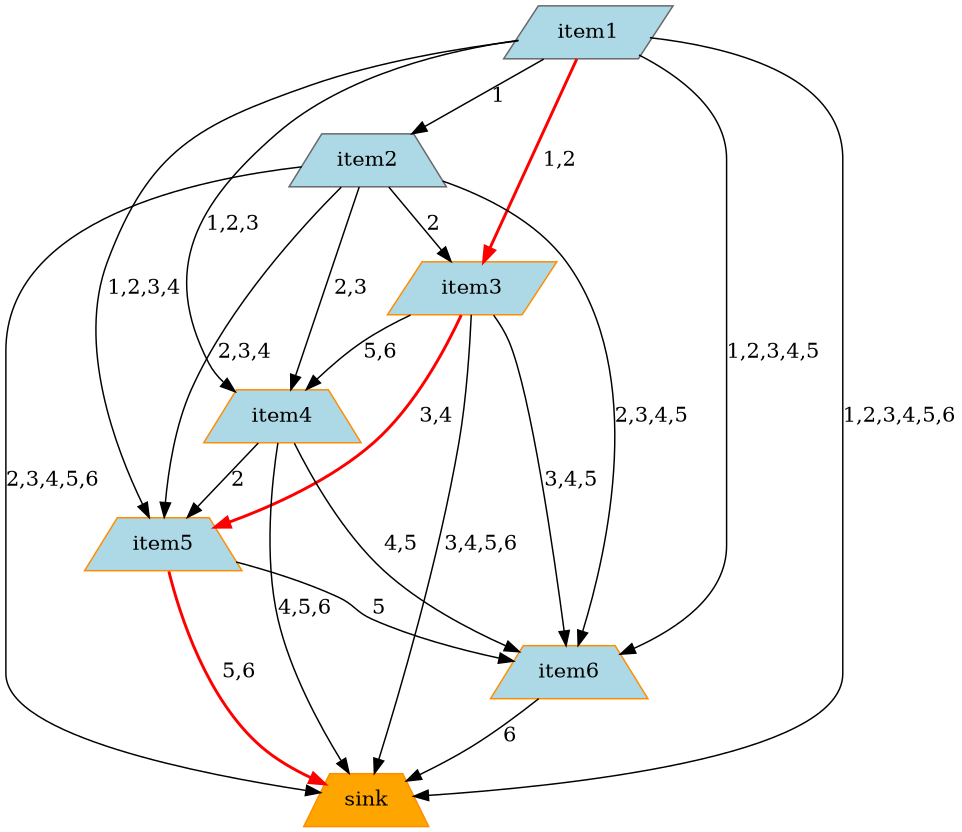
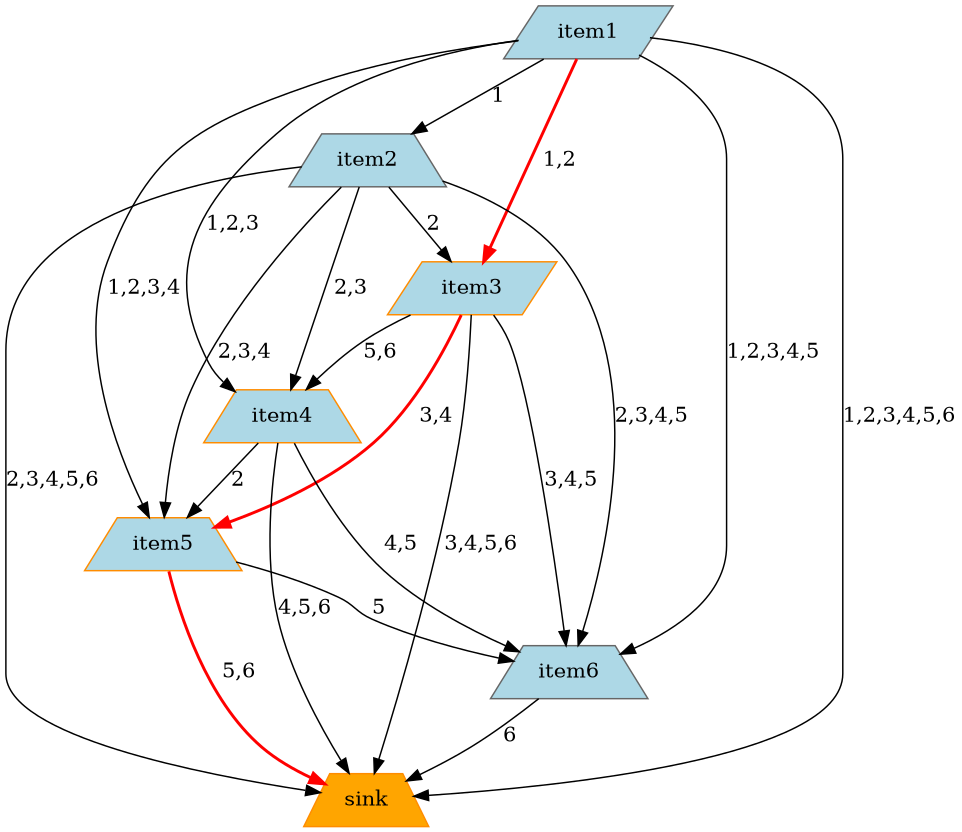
node "item6": color darkorange -> gray40
